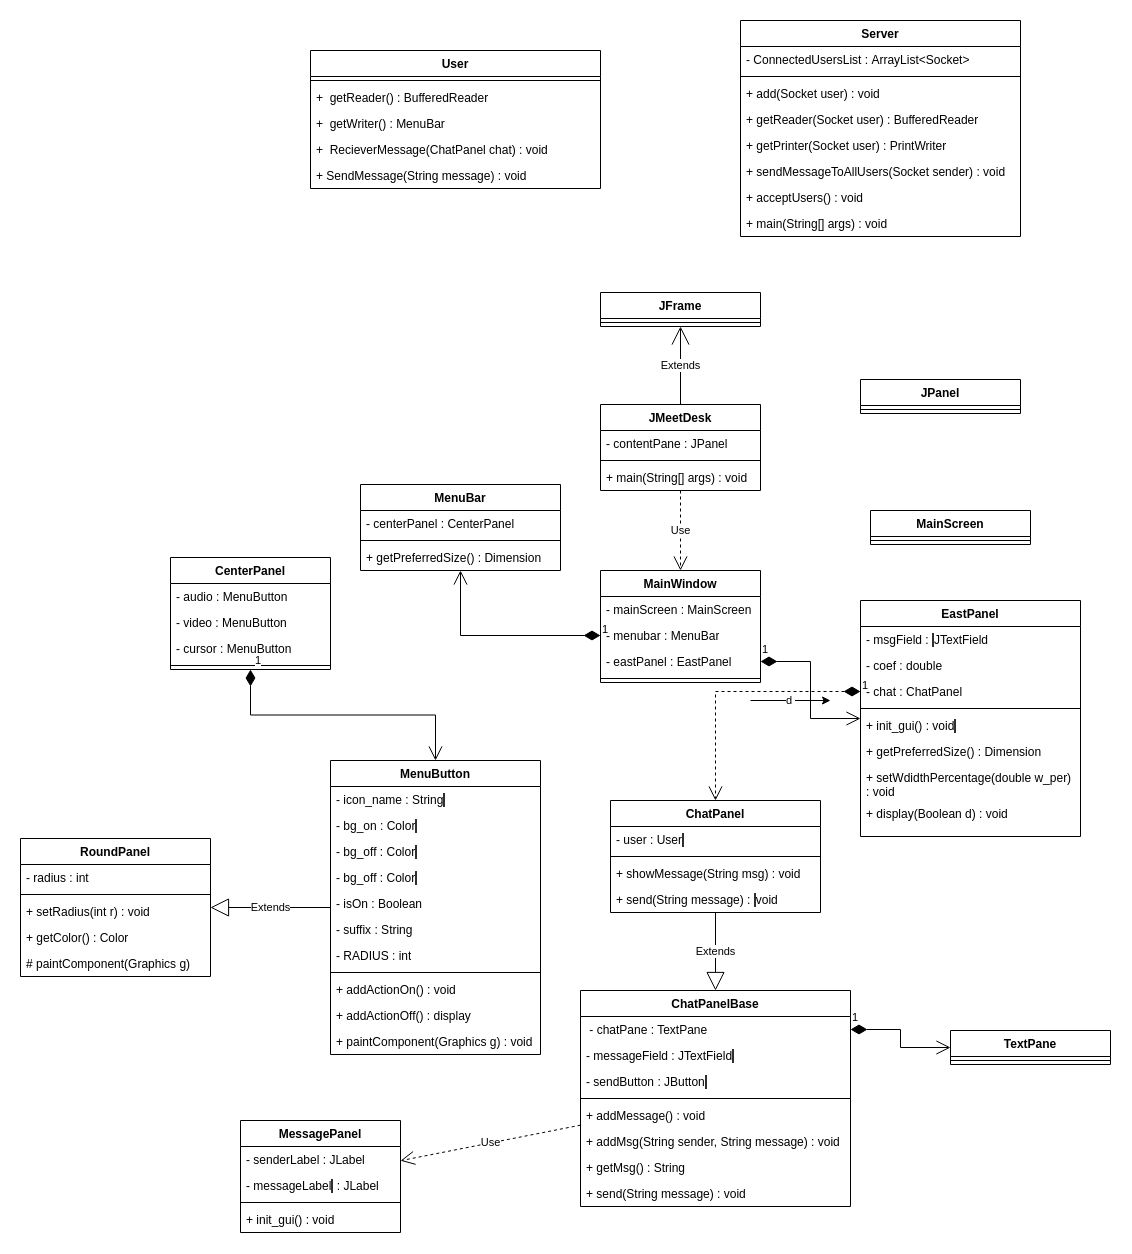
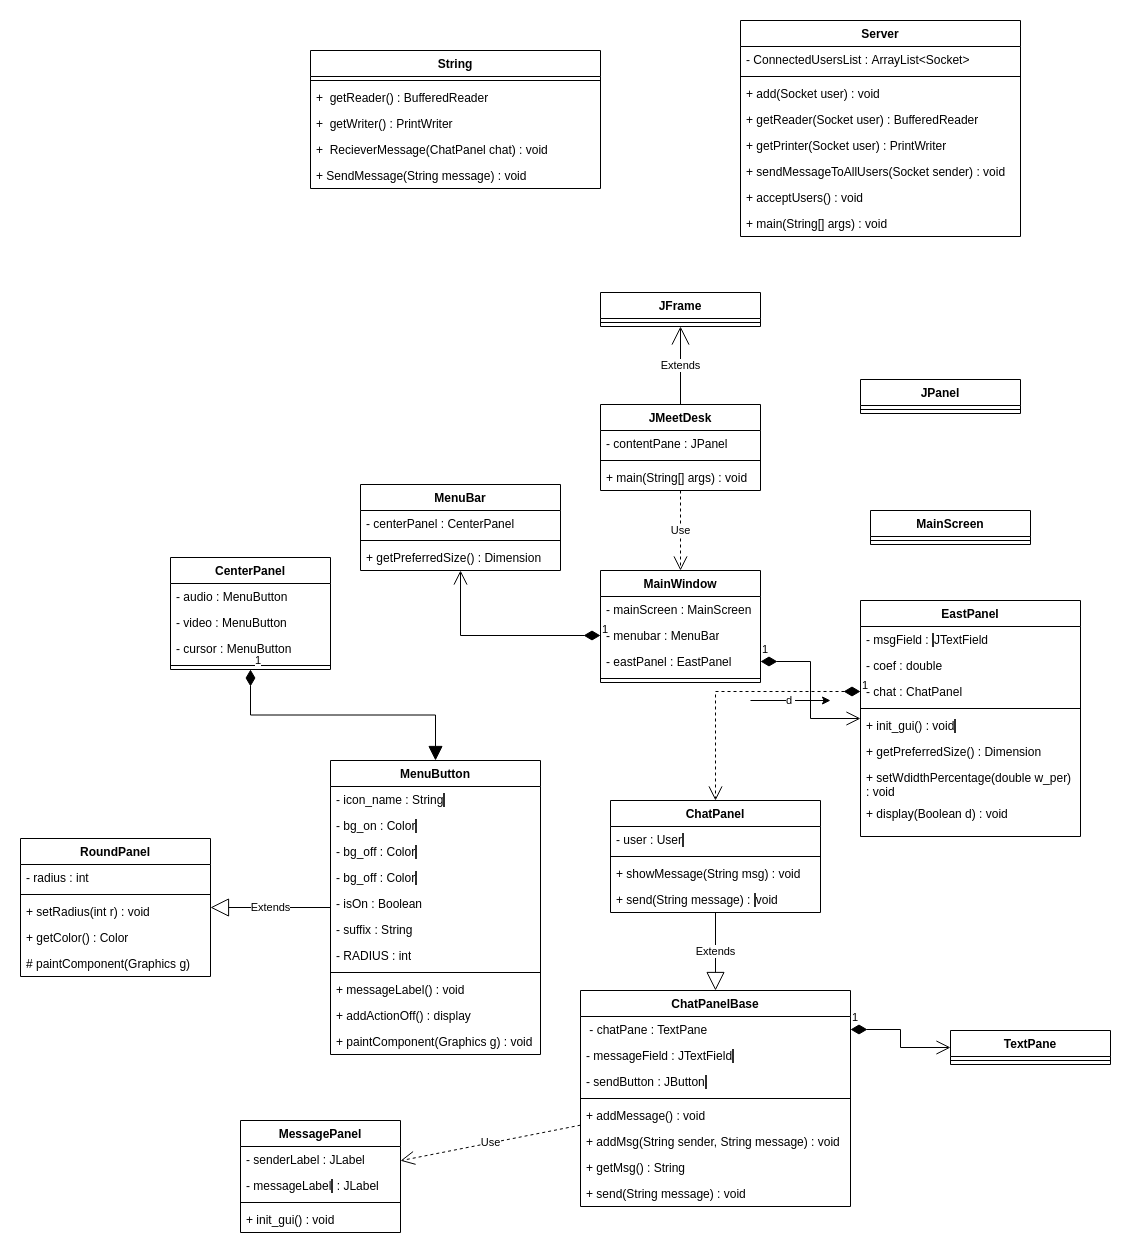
node "User": label "User" -> "String"
node "+ getWriter() : MenuBar": label "+ getWriter() : MenuBar" -> "+ getWriter() : PrintWriter"
edge "CenterPanel" -- "MenuButton": arrowhead open -> block
node "+ addActionOn() : void": label "+ addActionOn() : void" -> "+ messageLabel() : void"
